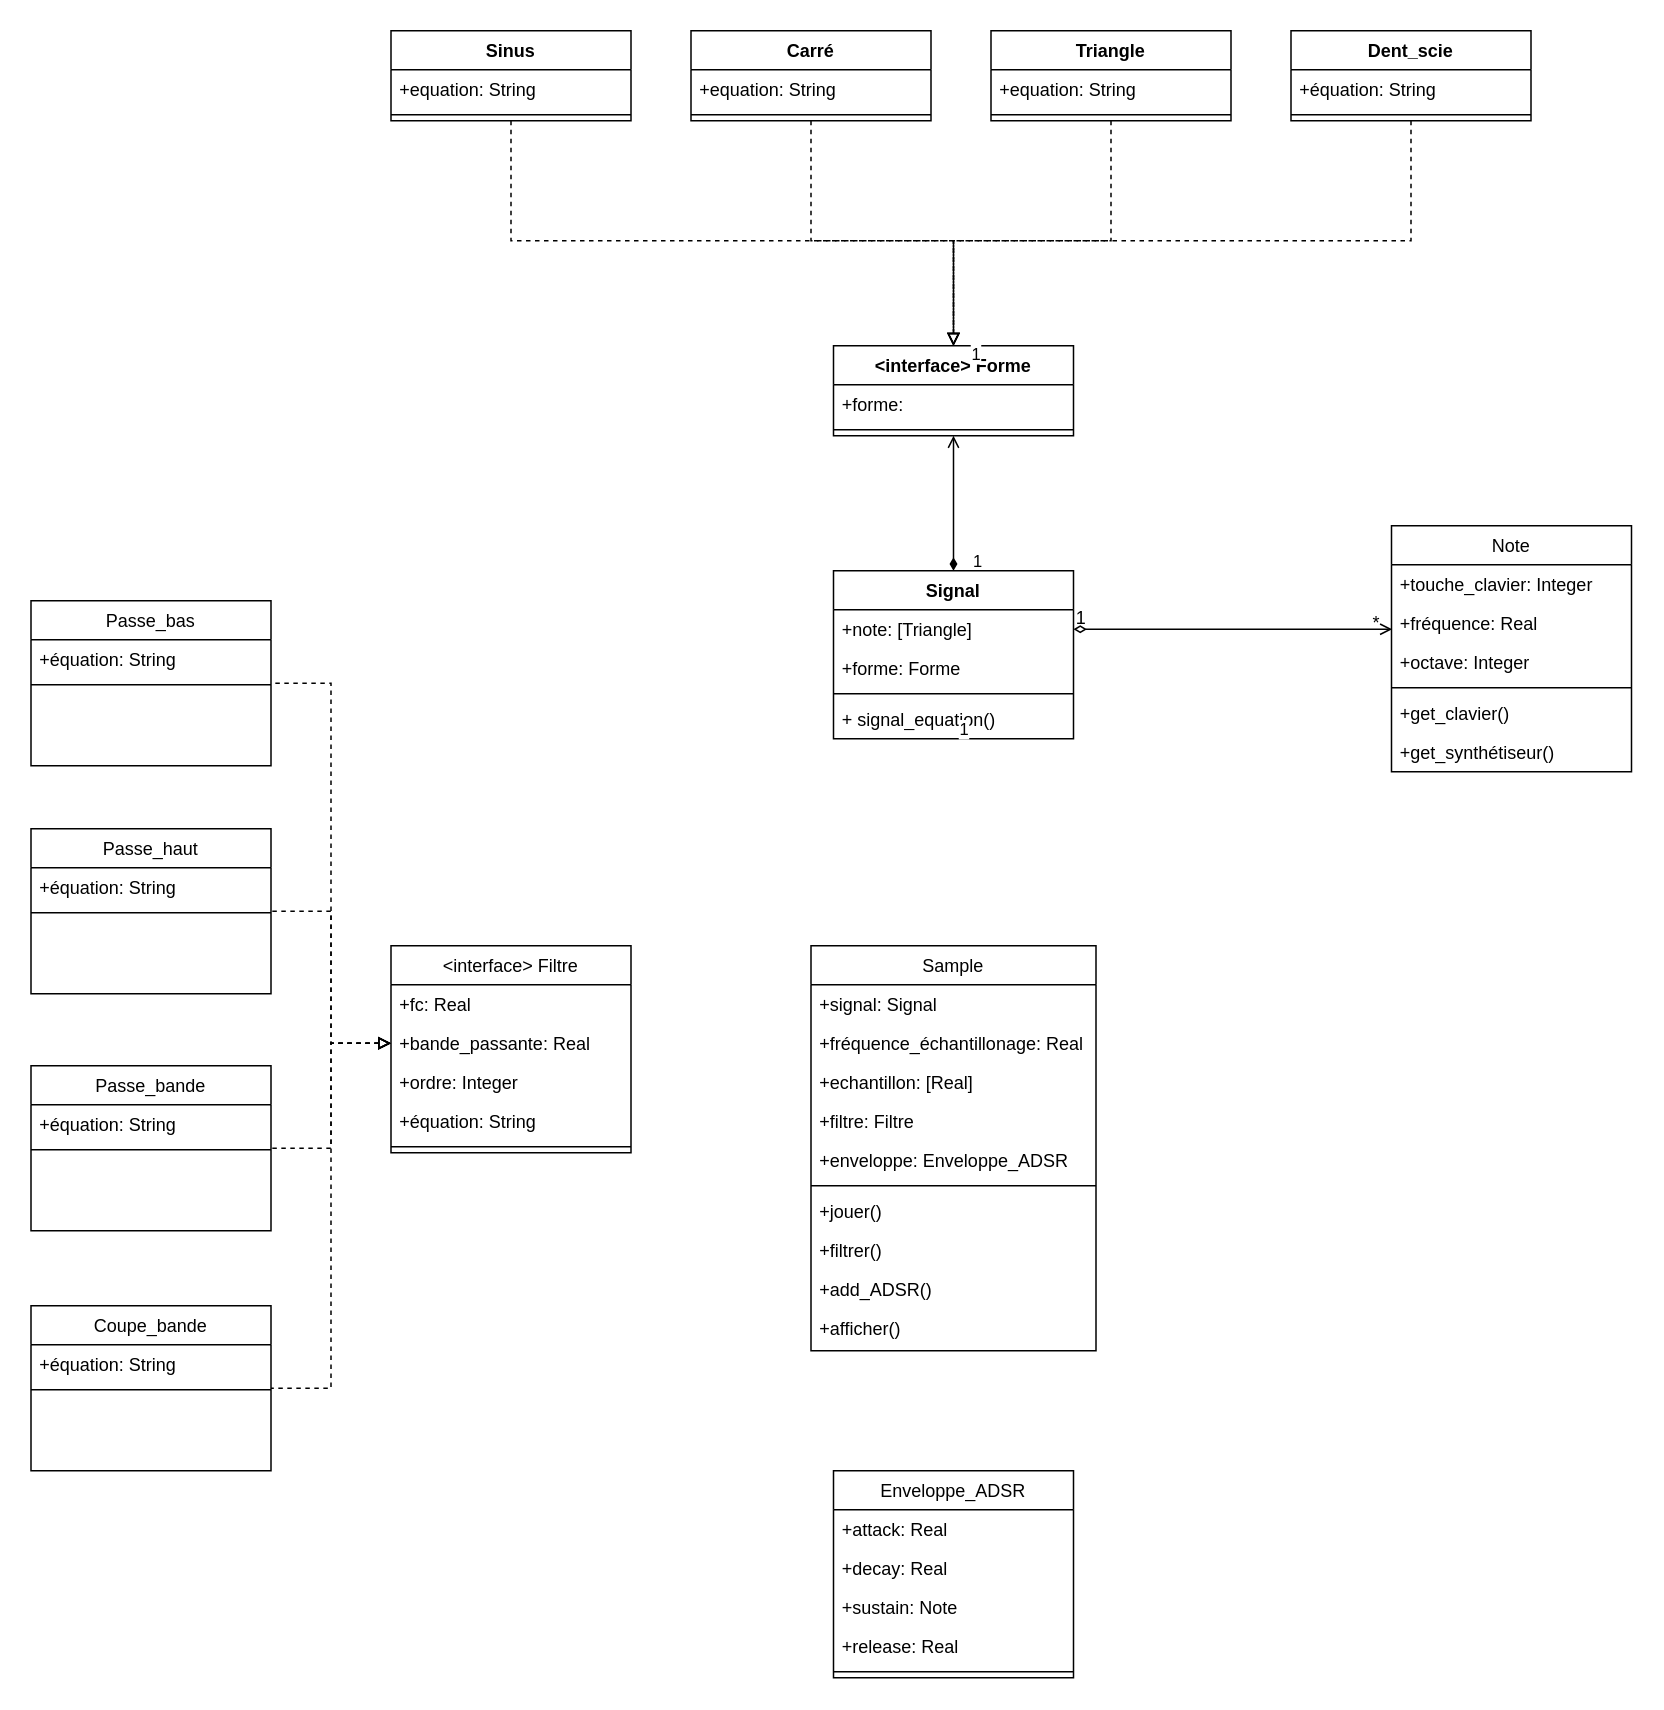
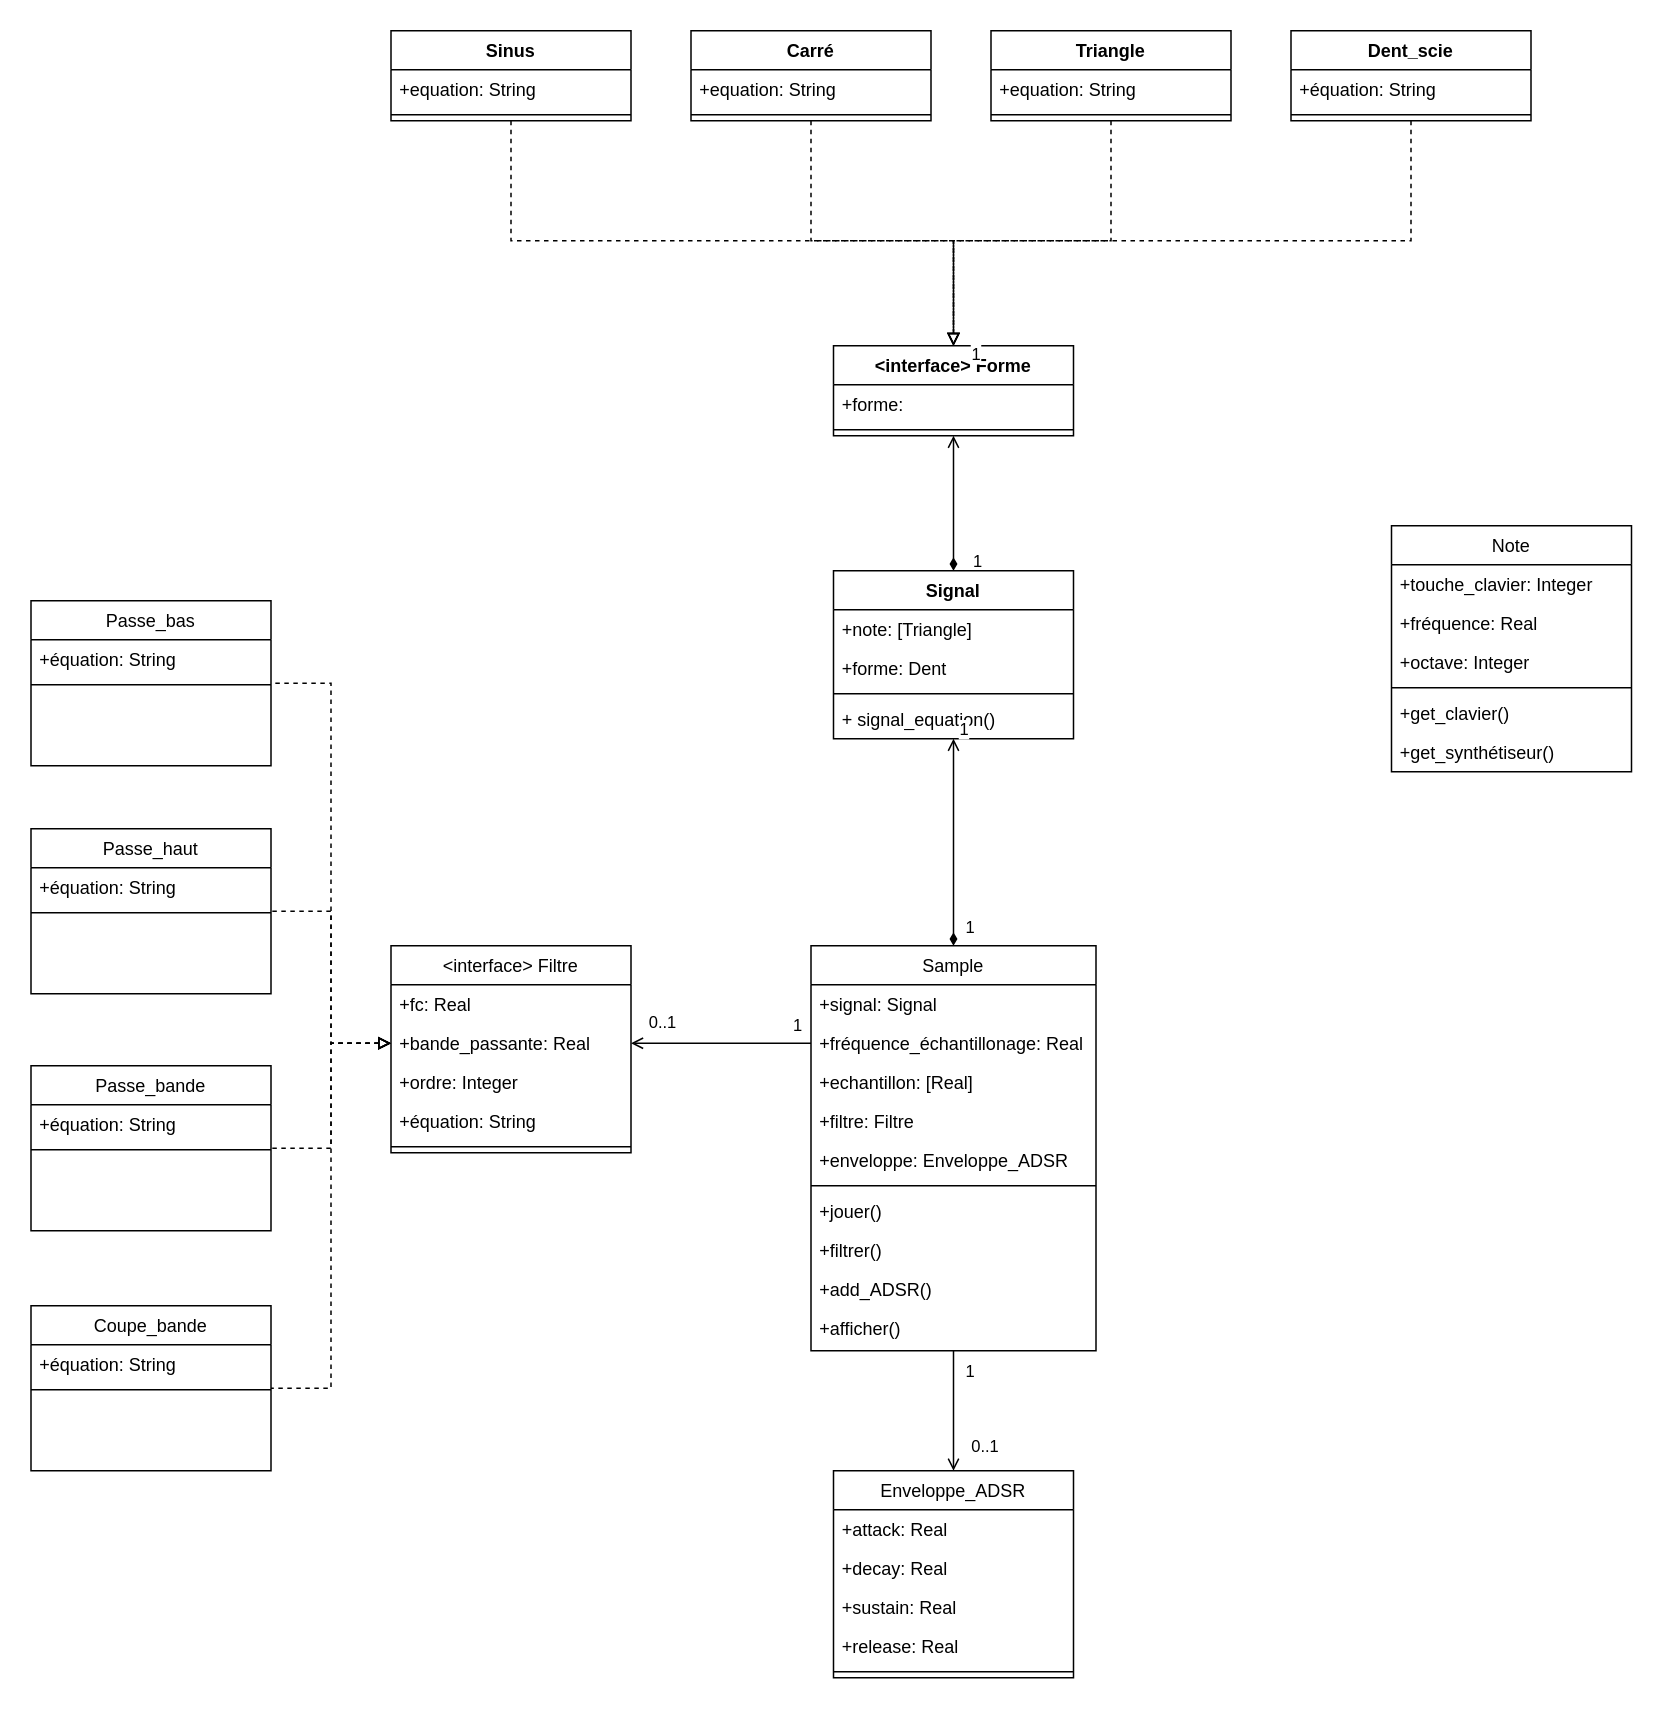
edge "+fréquence: Real" -- "+note: [Triangle]": removed, labels "*", "1"
node "+forme: Forme": label "+forme: Forme" -> "+forme: Dent"
edge "Signal" -- "Sample": added, label "1"
edge "+fréquence_échantillonage: Real" -> "+bande_passante: Real": added, labels "1", "0..1"
edge "Sample" -> "Enveloppe_ADSR": added, labels "0..1", "1"
node "+sustain: Note": label "+sustain: Note" -> "+sustain: Real"
